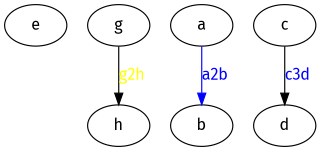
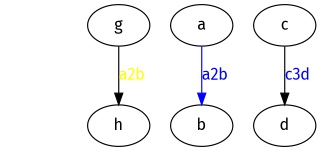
node "e": removed
edge "g" -> "h": label "g2h" -> "a2b"
